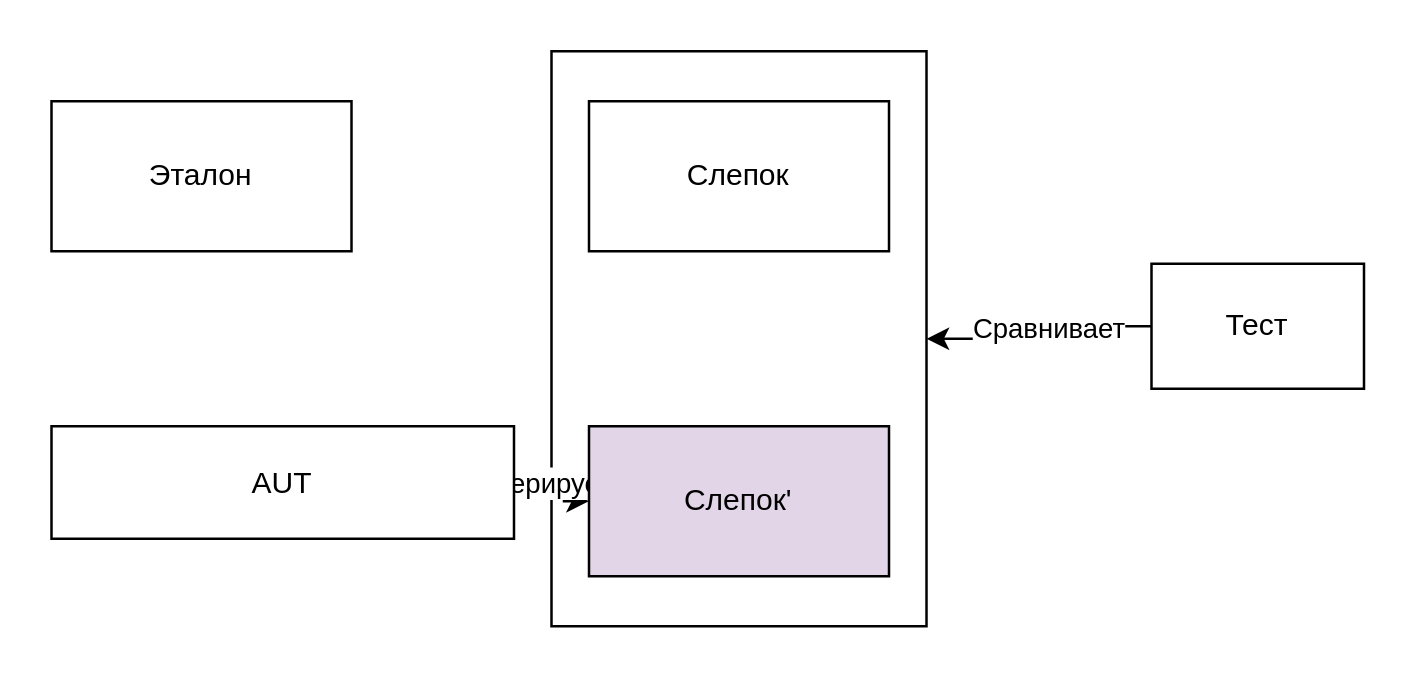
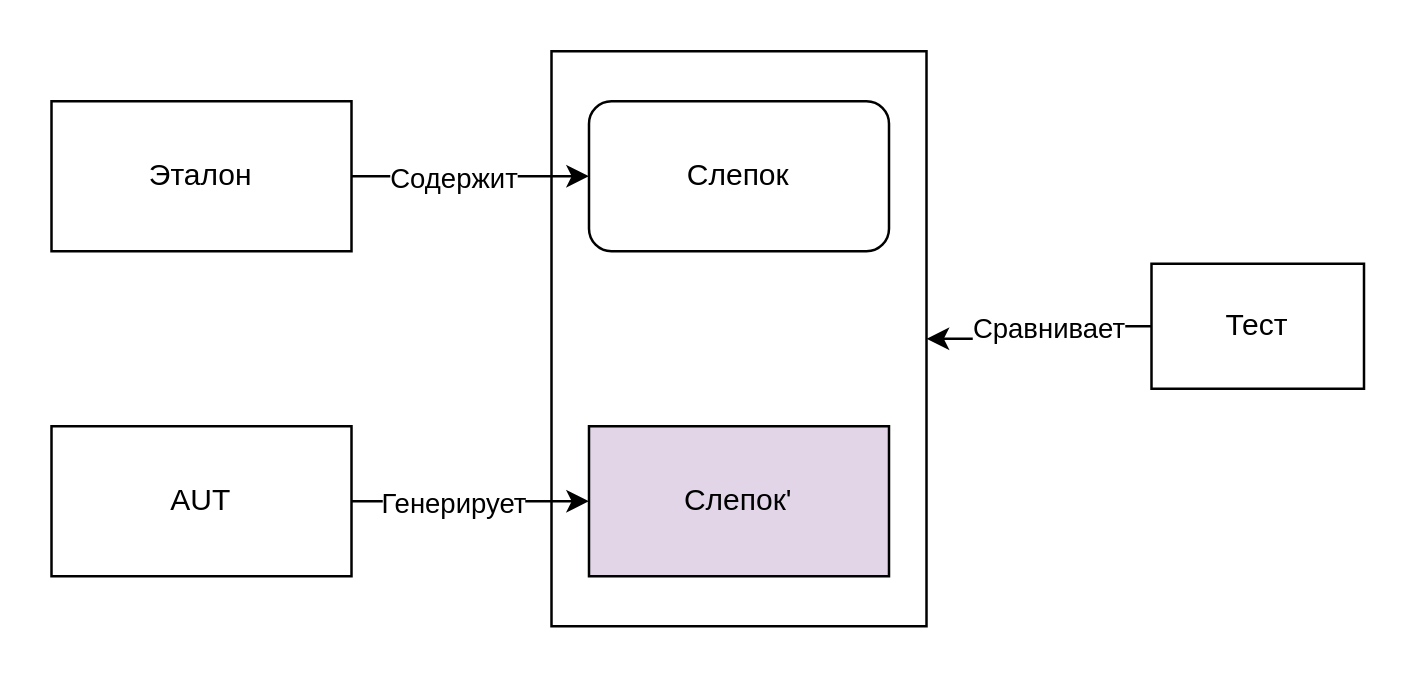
edge "Эталон" -> "Слепок": added, label "Содержит"
node "Слепок": shape rectangle -> rounded rectangle
node "AUT": size 463x113 -> 300x150
